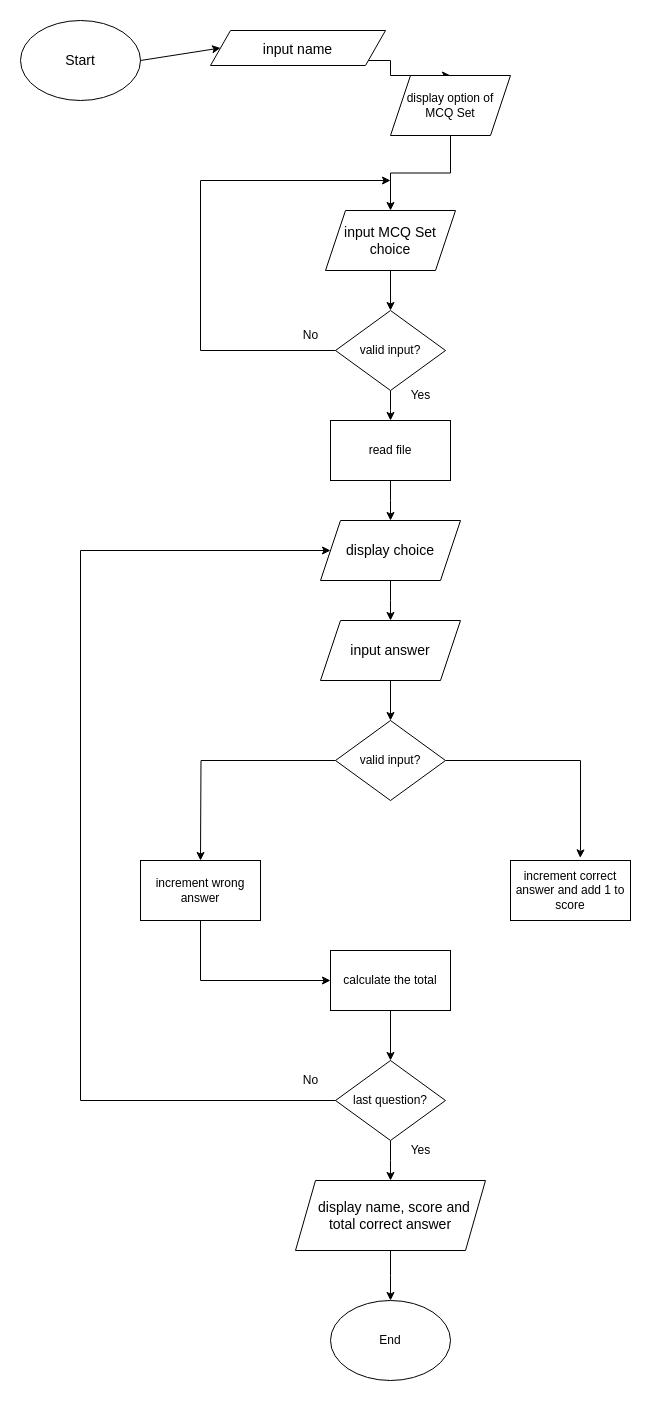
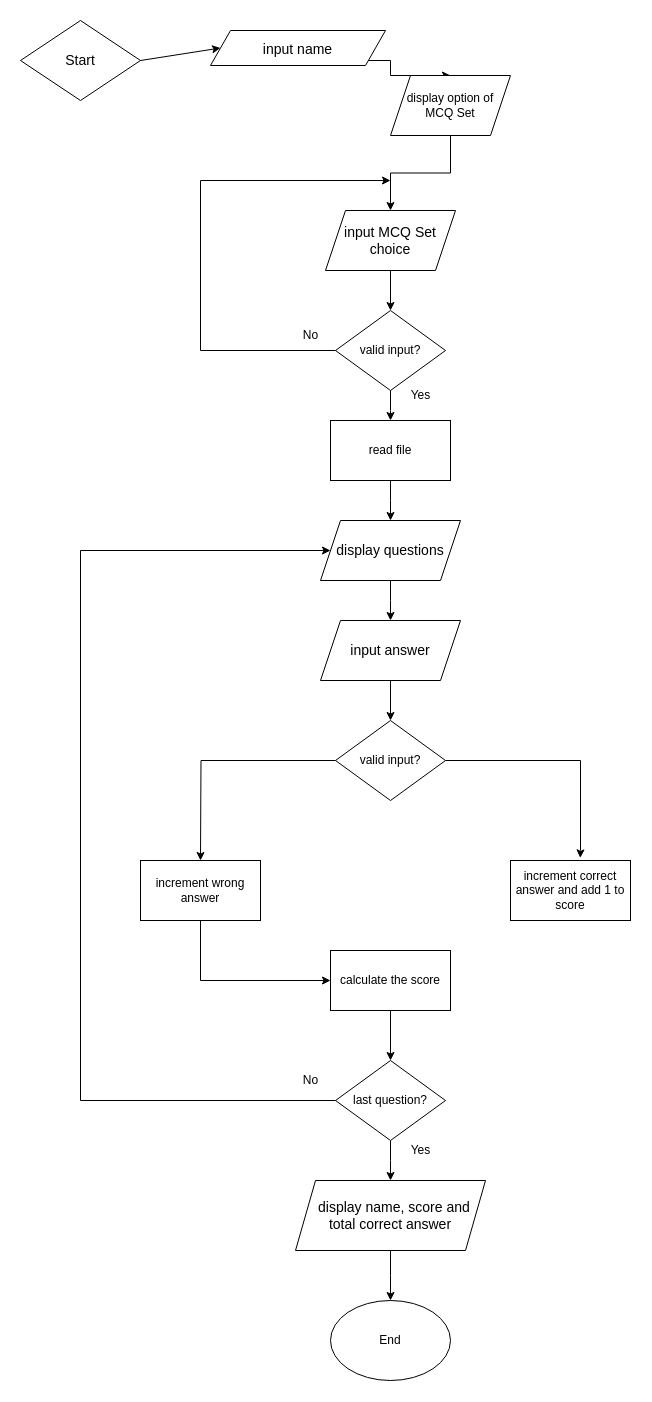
node "Start": shape ellipse -> diamond
node "display choice": label "display choice" -> "display questions"
node "calculate the total": label "calculate the total" -> "calculate the score"
